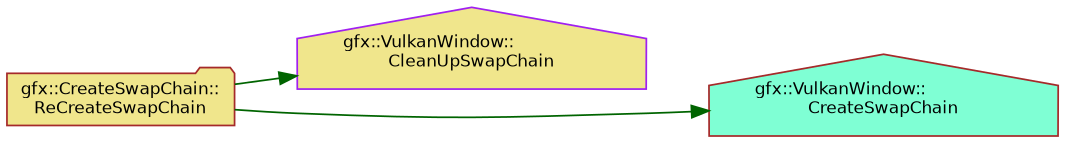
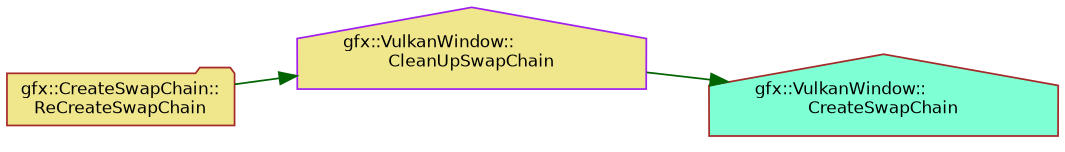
edge "gfx::CreateSwapChain:: ReCreateSwapChain" -> "gfx::VulkanWindow:: CreateSwapChain": now "gfx::VulkanWindow:: CleanUpSwapChain" -> "gfx::VulkanWindow:: CreateSwapChain"
